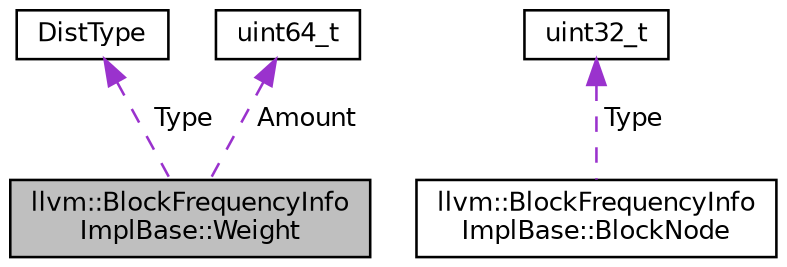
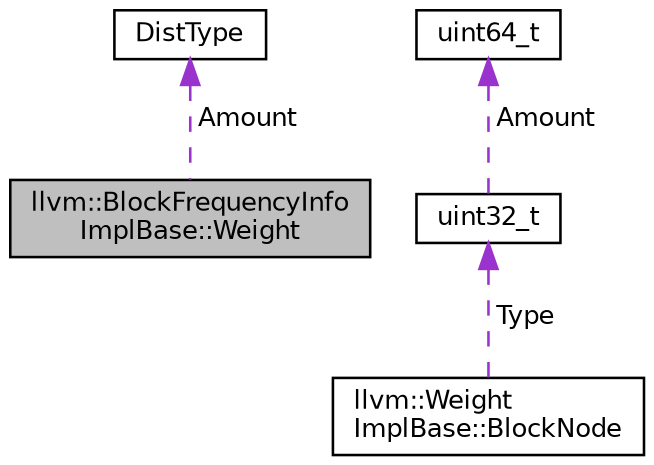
edge "llvm::BlockFrequencyInfo ImplBase::Weight" -> "DistType": label " Type" -> " Amount"
edge "llvm::BlockFrequencyInfo ImplBase::Weight" -> "uint64_t": now "uint32_t" -> "uint64_t"
node "llvm::BlockFrequencyInfo ImplBase::BlockNode": label "llvm::BlockFrequencyInfo ImplBase::BlockNode" -> "llvm::Weight ImplBase::BlockNode"
